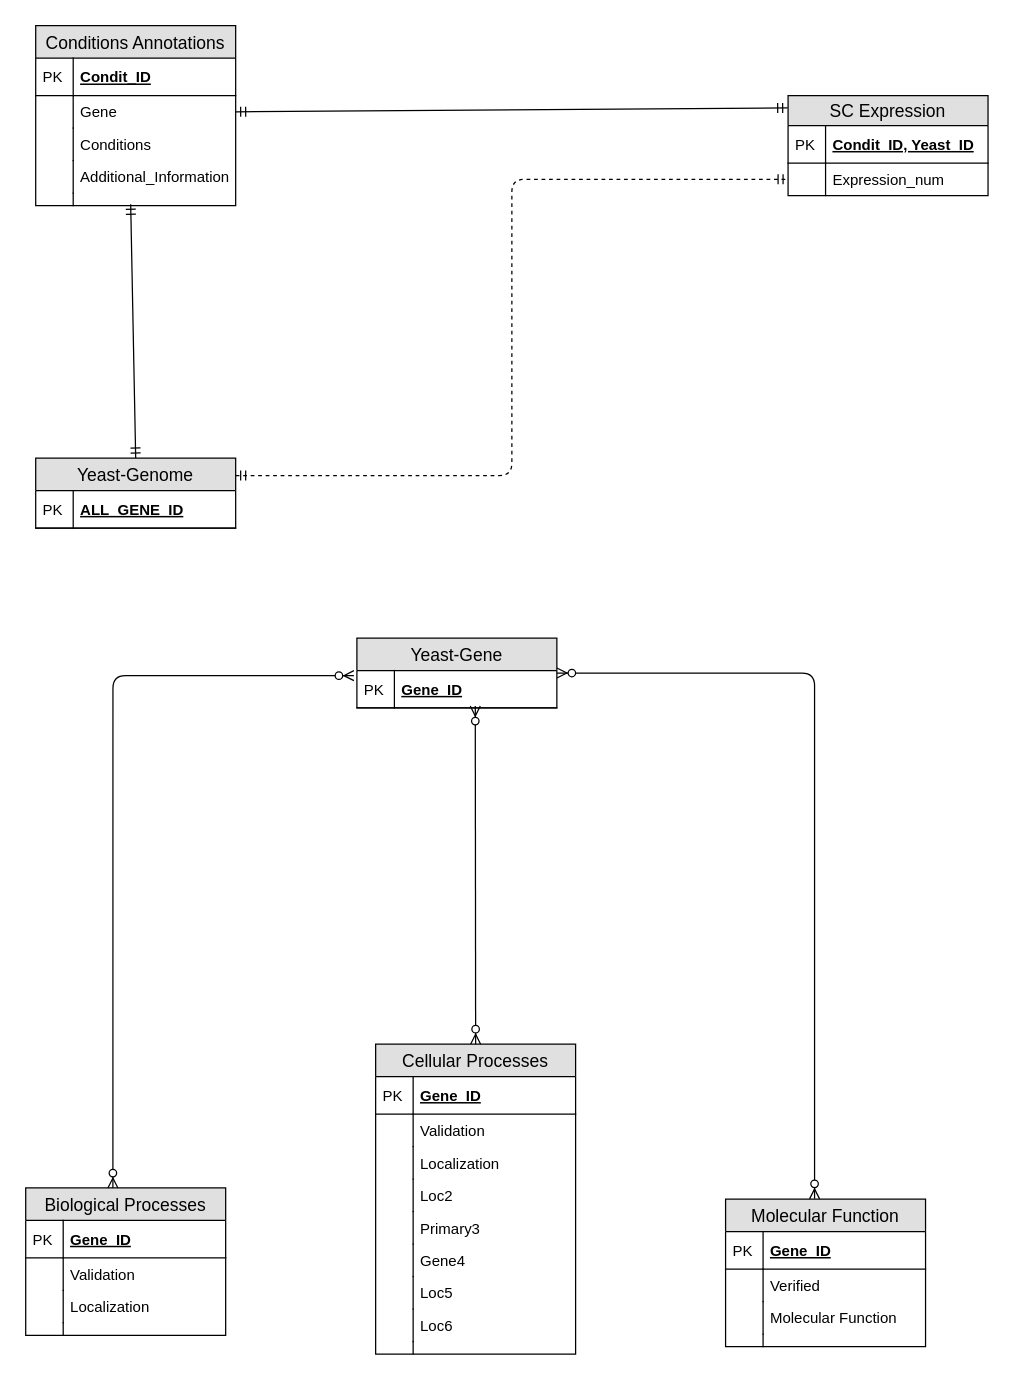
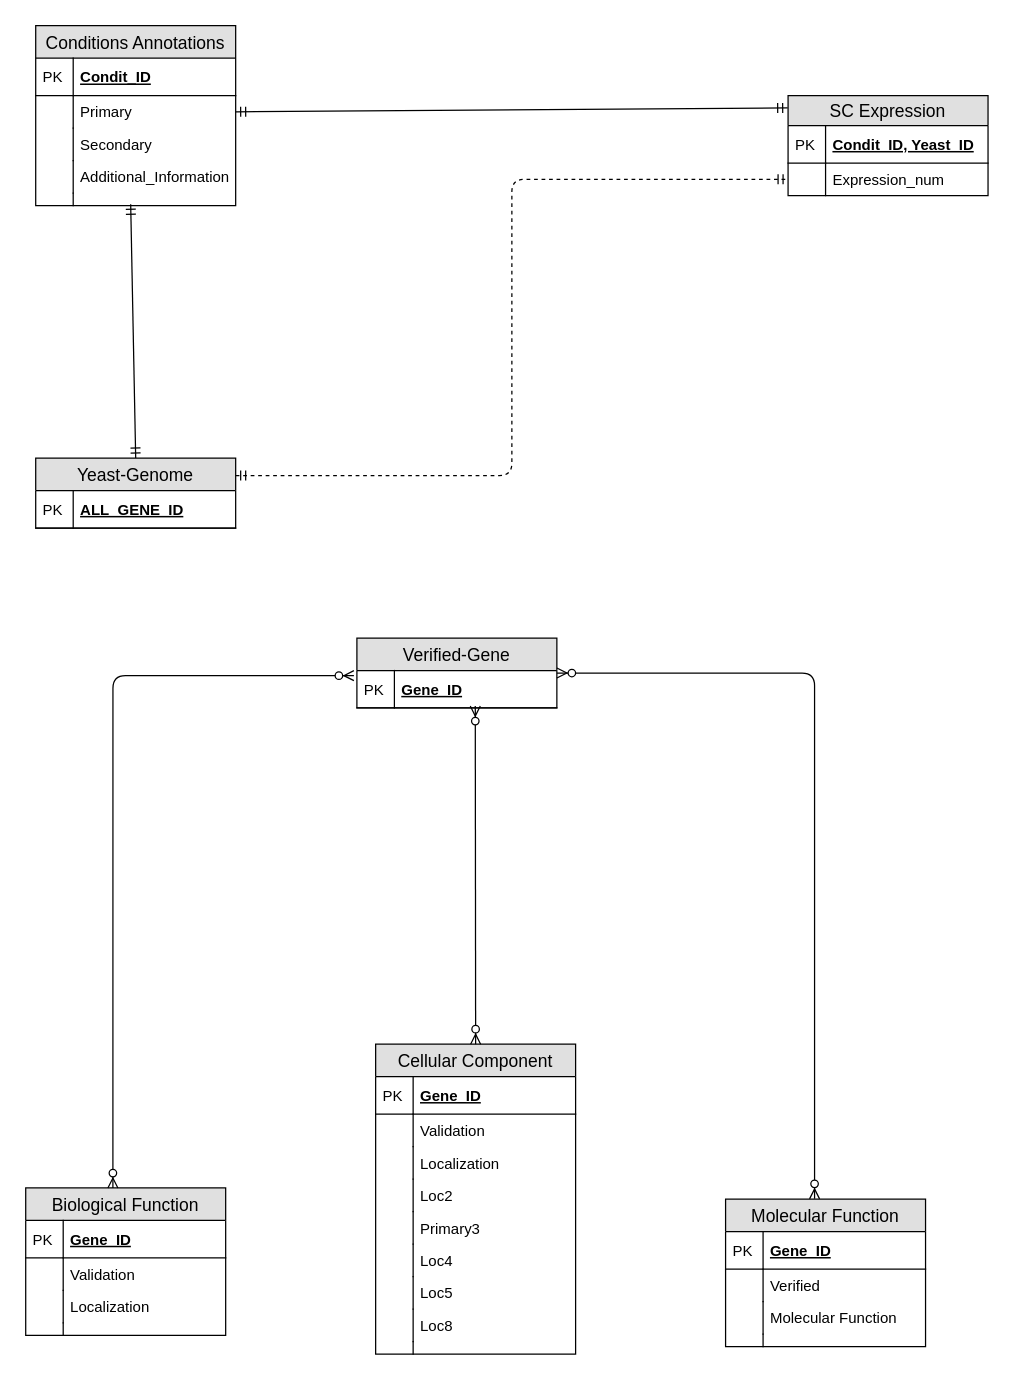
node "Gene": label "Gene" -> "Primary"
node "Conditions": label "Conditions" -> "Secondary"
node "Yeast-Gene": label "Yeast-Gene" -> "Verified-Gene"
node "Cellular Processes": label "Cellular Processes" -> "Cellular Component"
node "Biological Processes": label "Biological Processes" -> "Biological Function"
node "Gene4": label "Gene4" -> "Loc4"
node "Loc6": label "Loc6" -> "Loc8"
